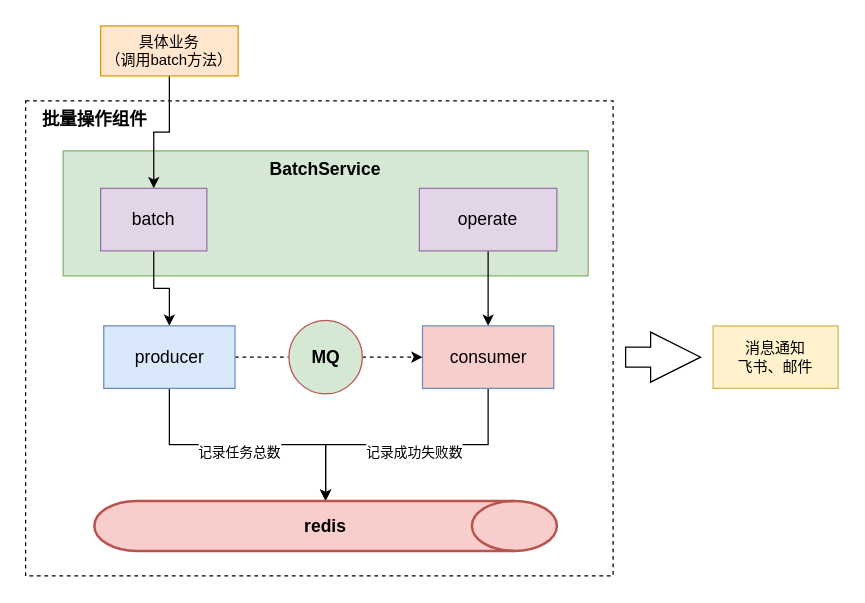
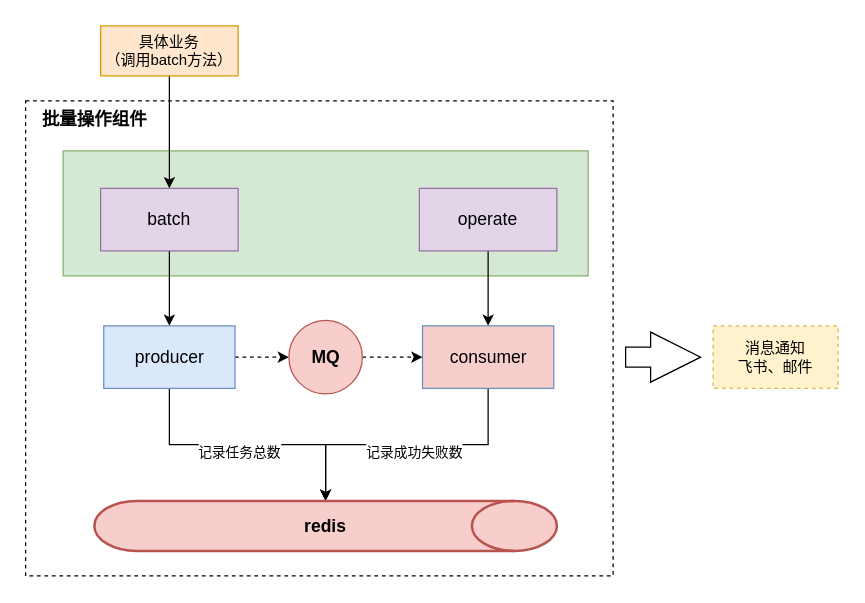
node "BatchService": removed
node "batch": size 106x63 -> 138x63
edge "producer" -- "MQ": arrowhead none -> classic
node "MQ": fillcolor #d5e8d4 -> #f8cecc
node "消息通知 飞书、邮件": style solid -> dashed
